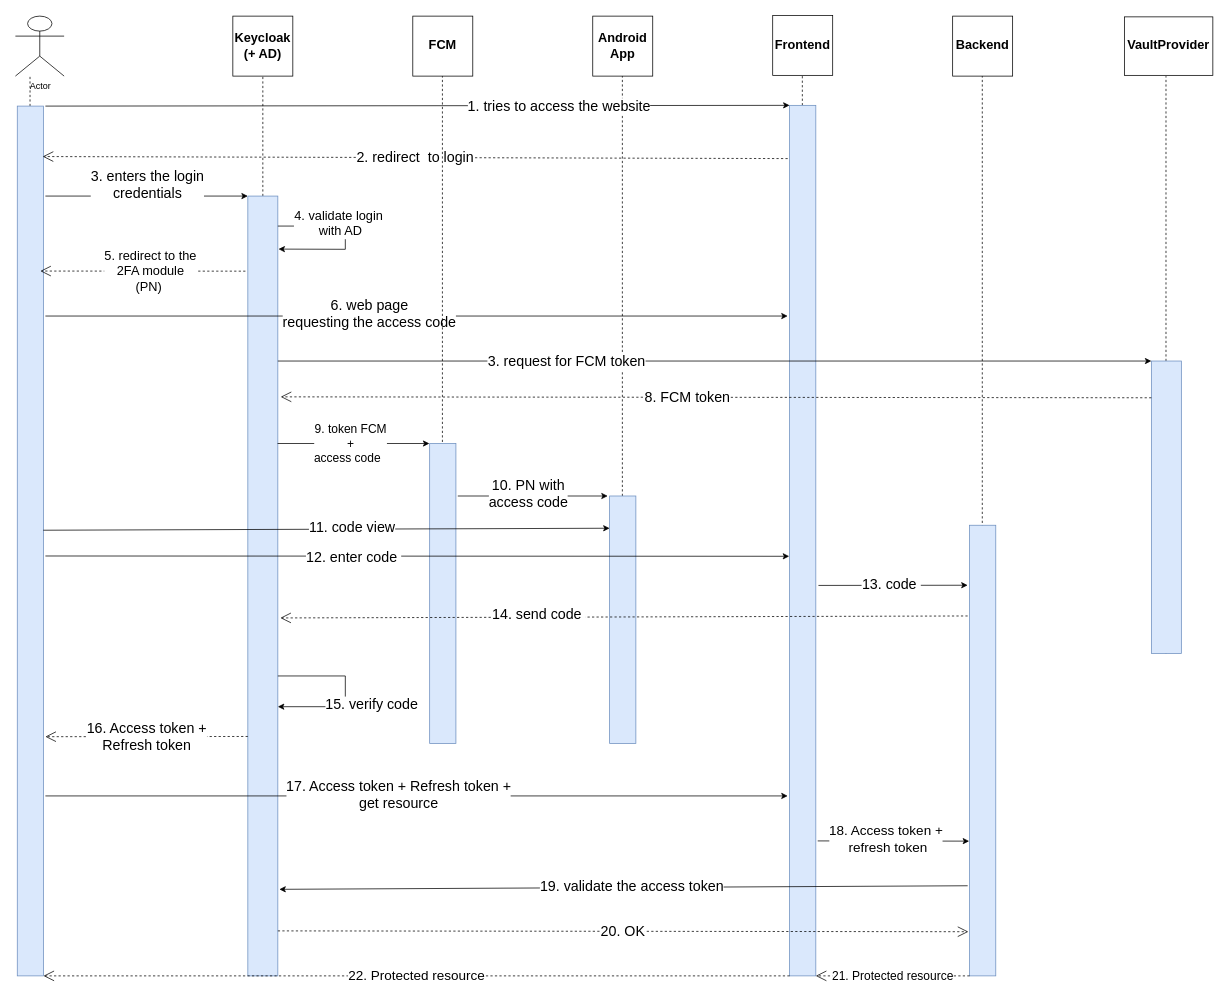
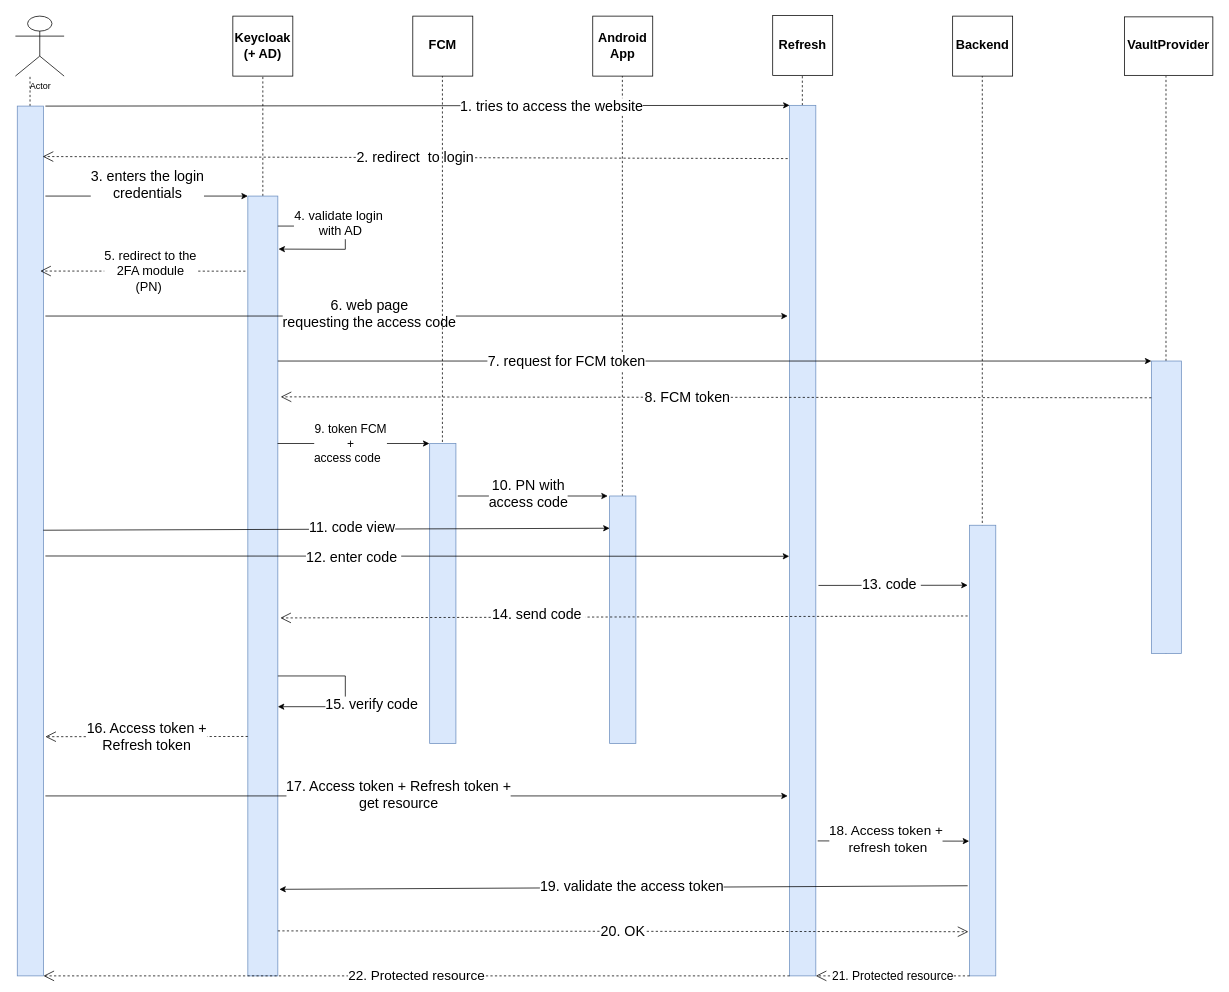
node "Frontend": label "Frontend" -> "Refresh"
node "1. tries to access the website": moved (559, 107) -> (552, 107)
node "3. request for FCM token": label "3. request for FCM token" -> "7. request for FCM token"
